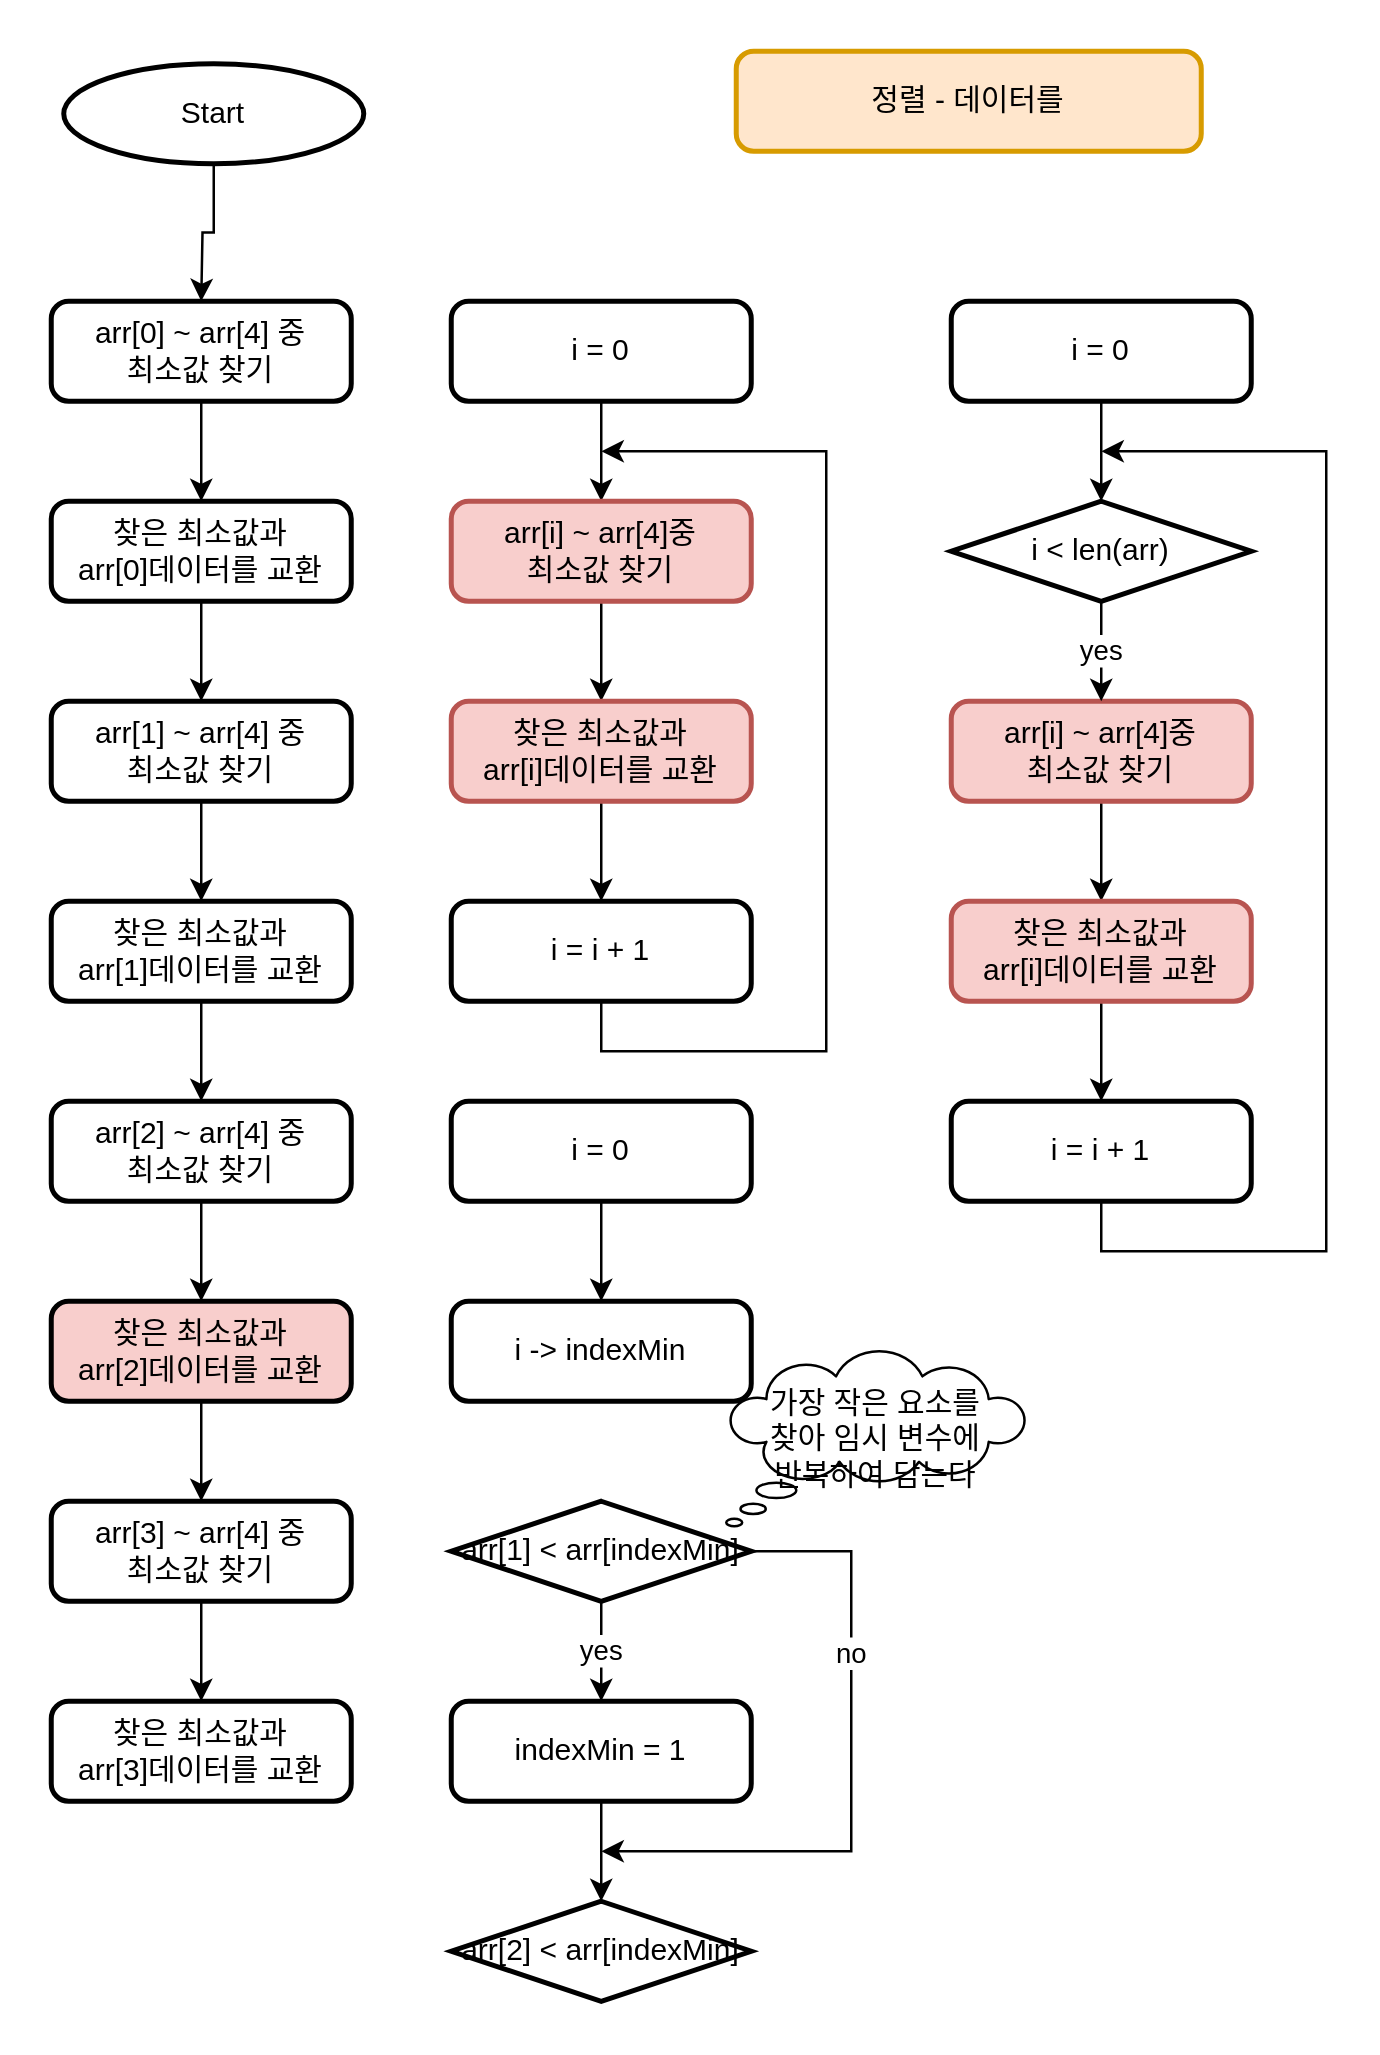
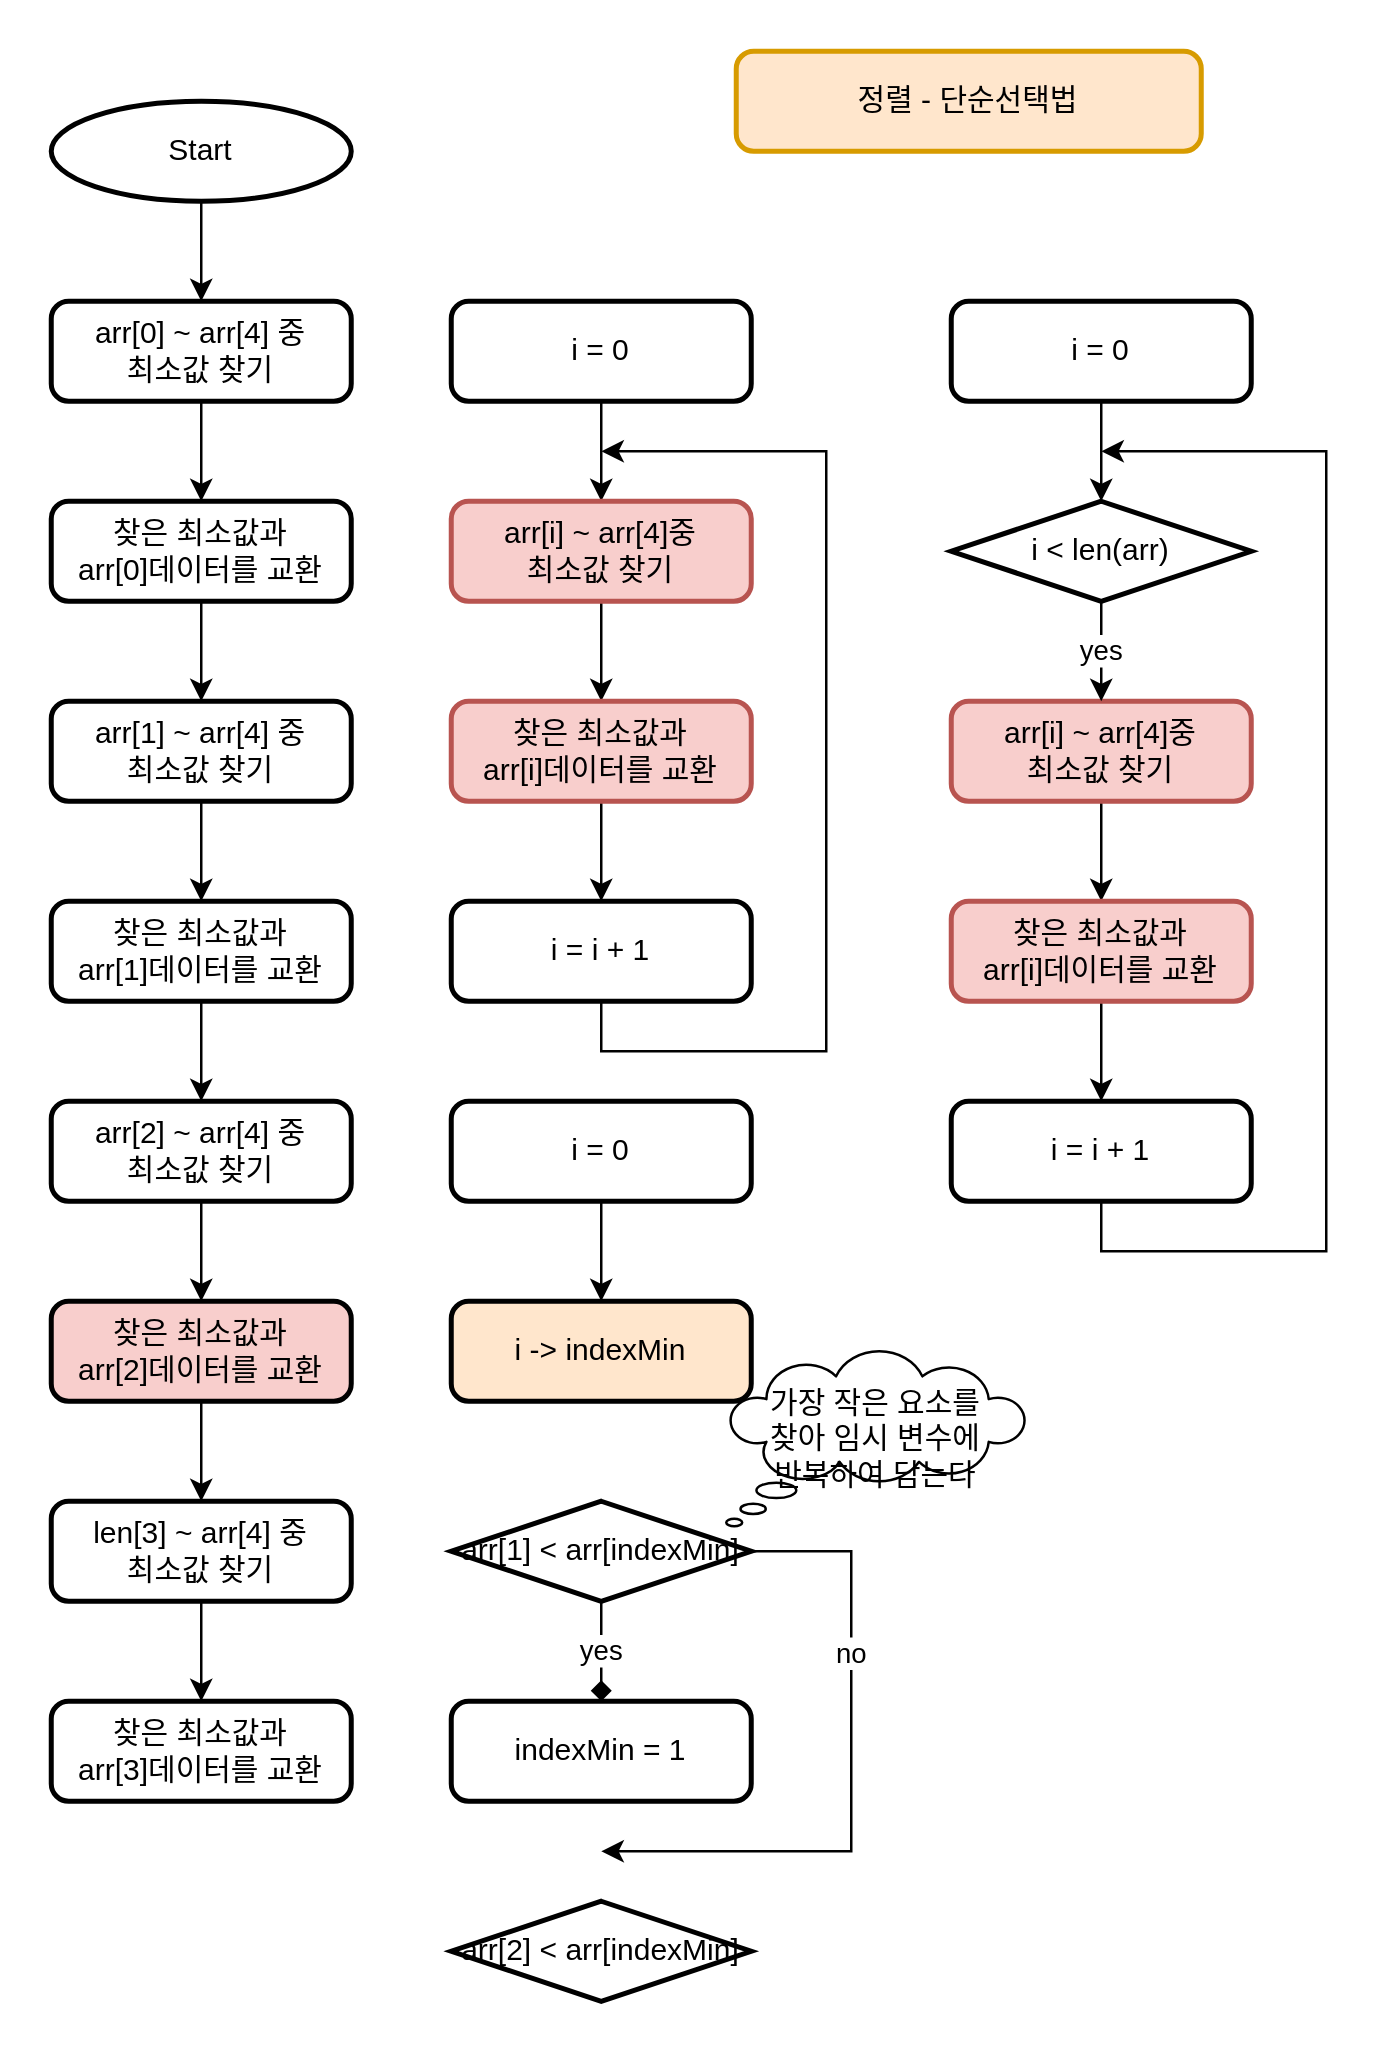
node "정렬 - 데이터를": label "정렬 - 데이터를" -> "정렬 - 단순선택법"
node "Start": moved (214, 114) -> (201, 151)
node "i -> indexMin": fillcolor #ffffff -> #ffe6cc
node "arr[3] ~ arr[4] 중 최소값 찾기": label "arr[3] ~ arr[4] 중 최소값 찾기" -> "len[3] ~ arr[4] 중 최소값 찾기"
edge "arr[1] < arr[indexMin]" -> "indexMin = 1": arrowhead classic -> diamond
edge "indexMin = 1" -> "arr[2] < arr[indexMin]": removed
